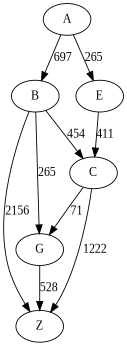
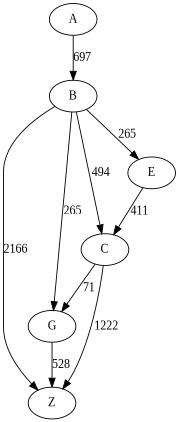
edge "A" -> "E": now "B" -> "E"
edge "B" -> "C": label "454" -> "494"
edge "B" -> "Z": label "2156" -> "2166"
